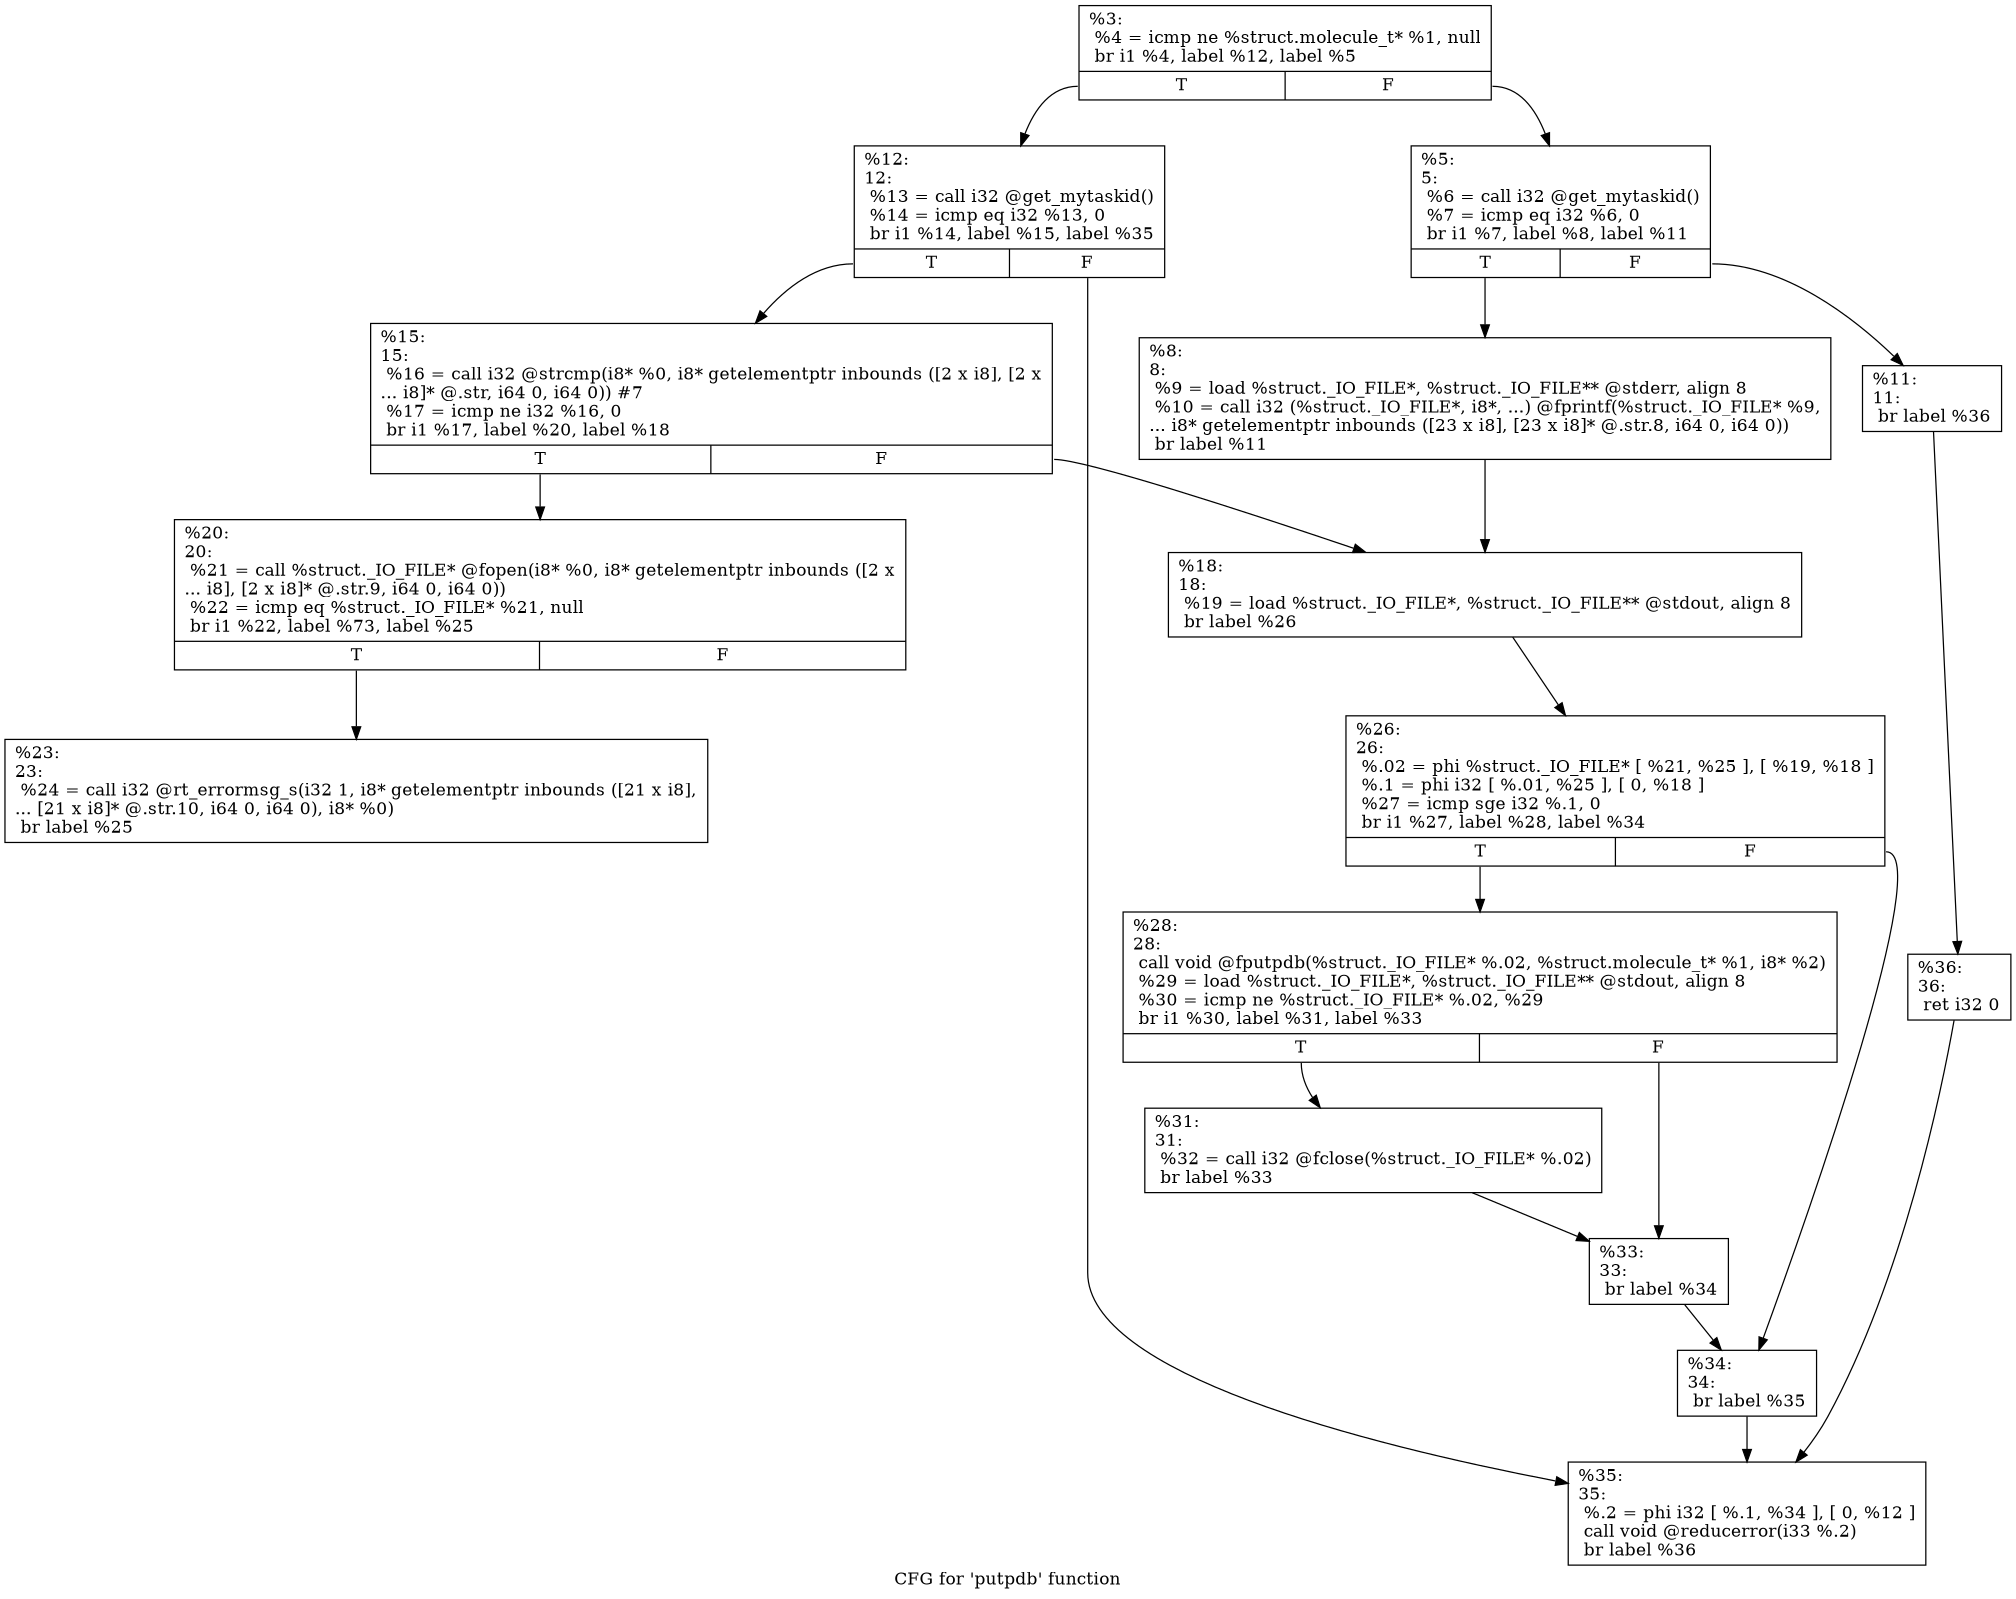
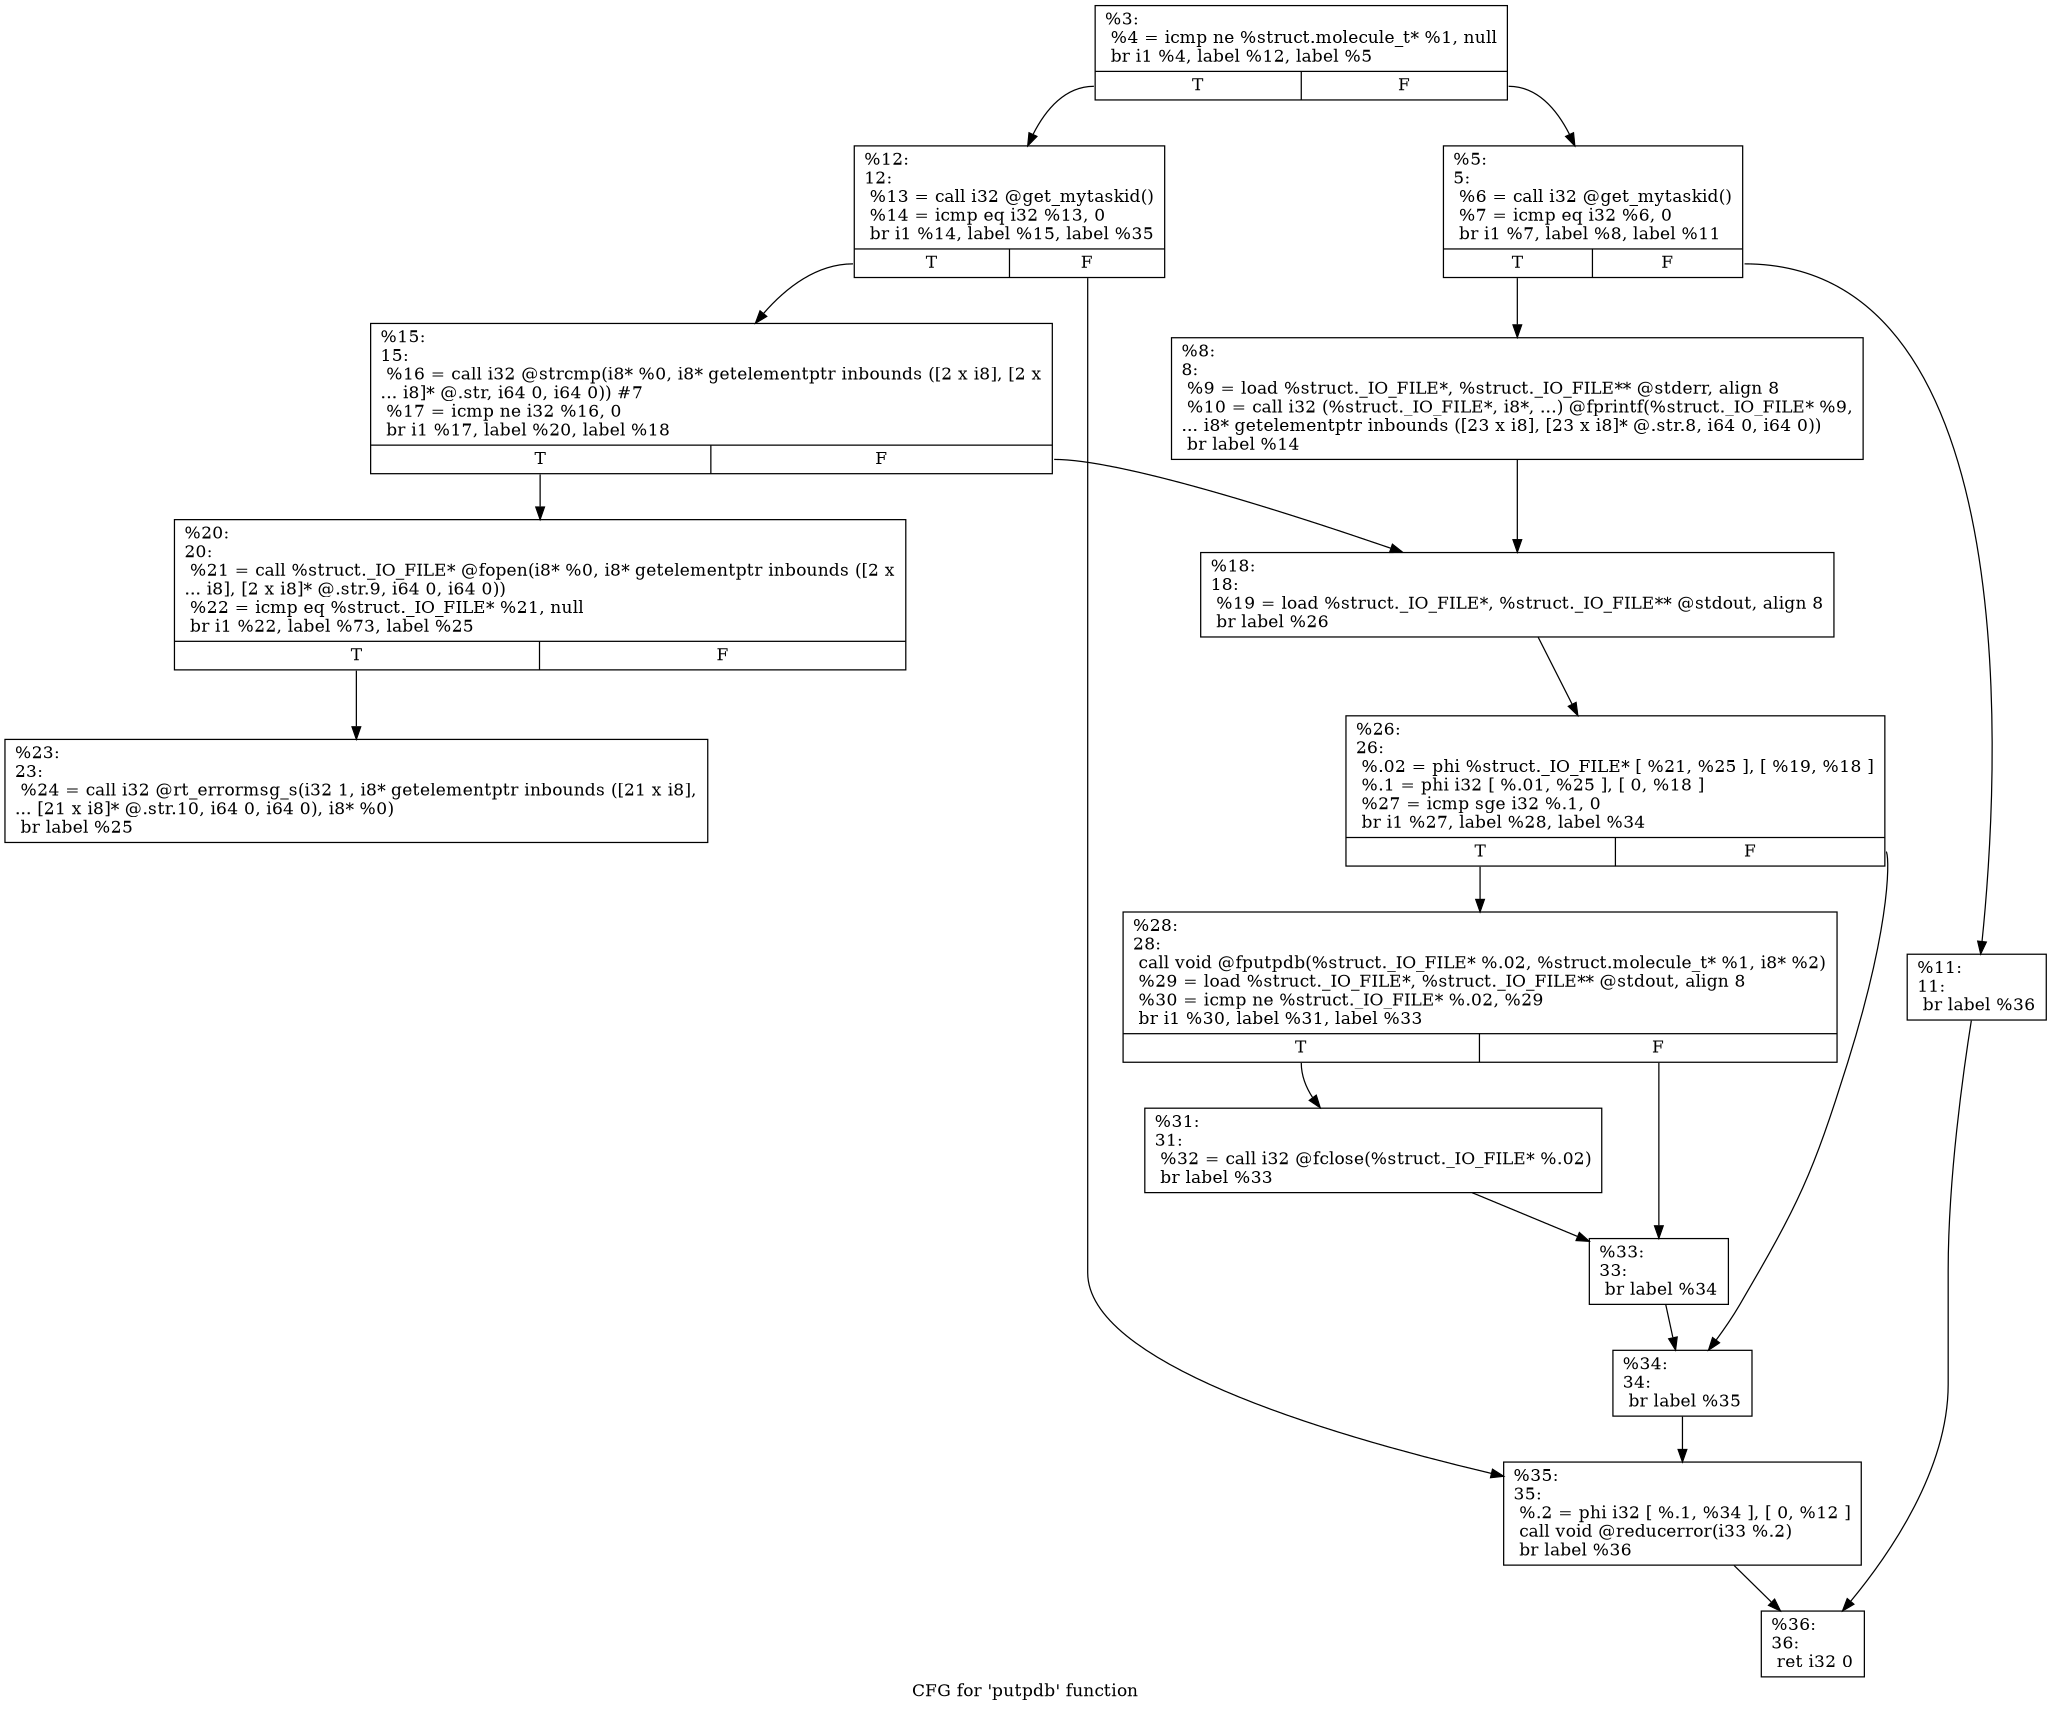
node "%8:": text "br label %11" -> "br label %14"
edge "%36:" -> "%35:": reversed
